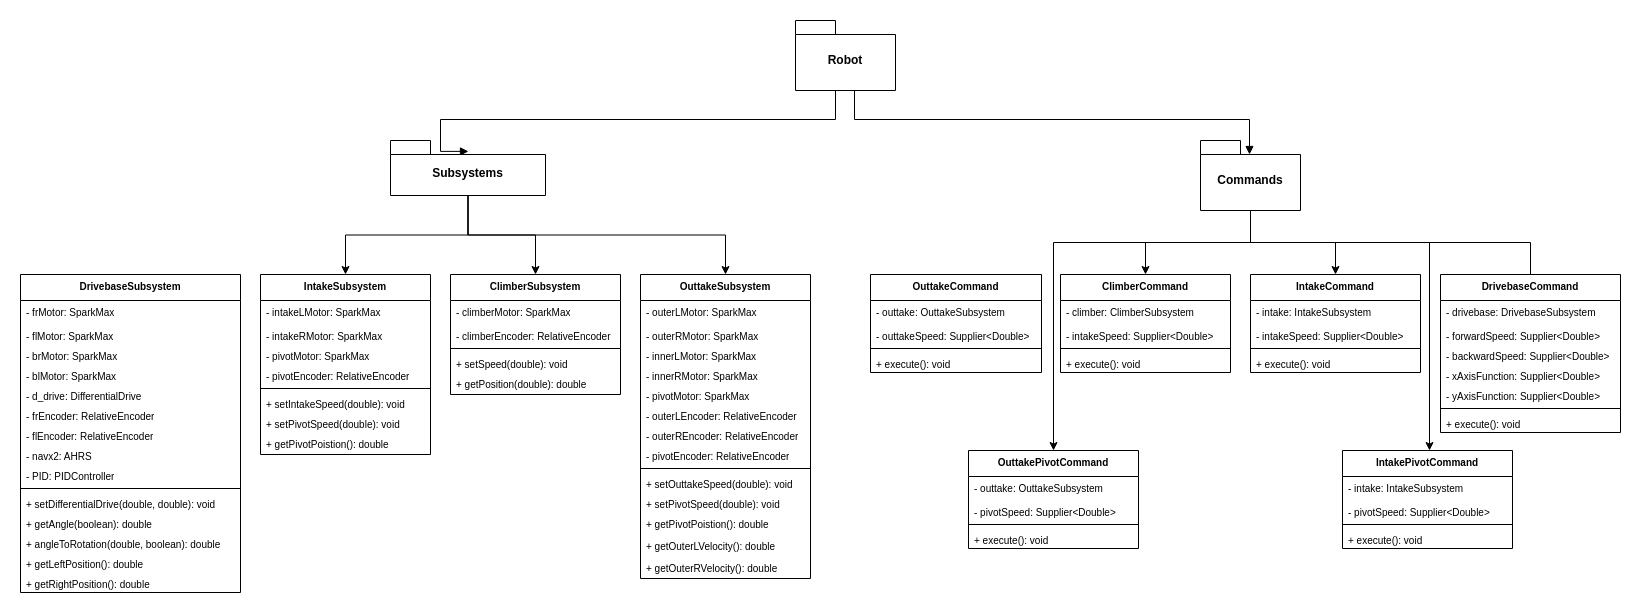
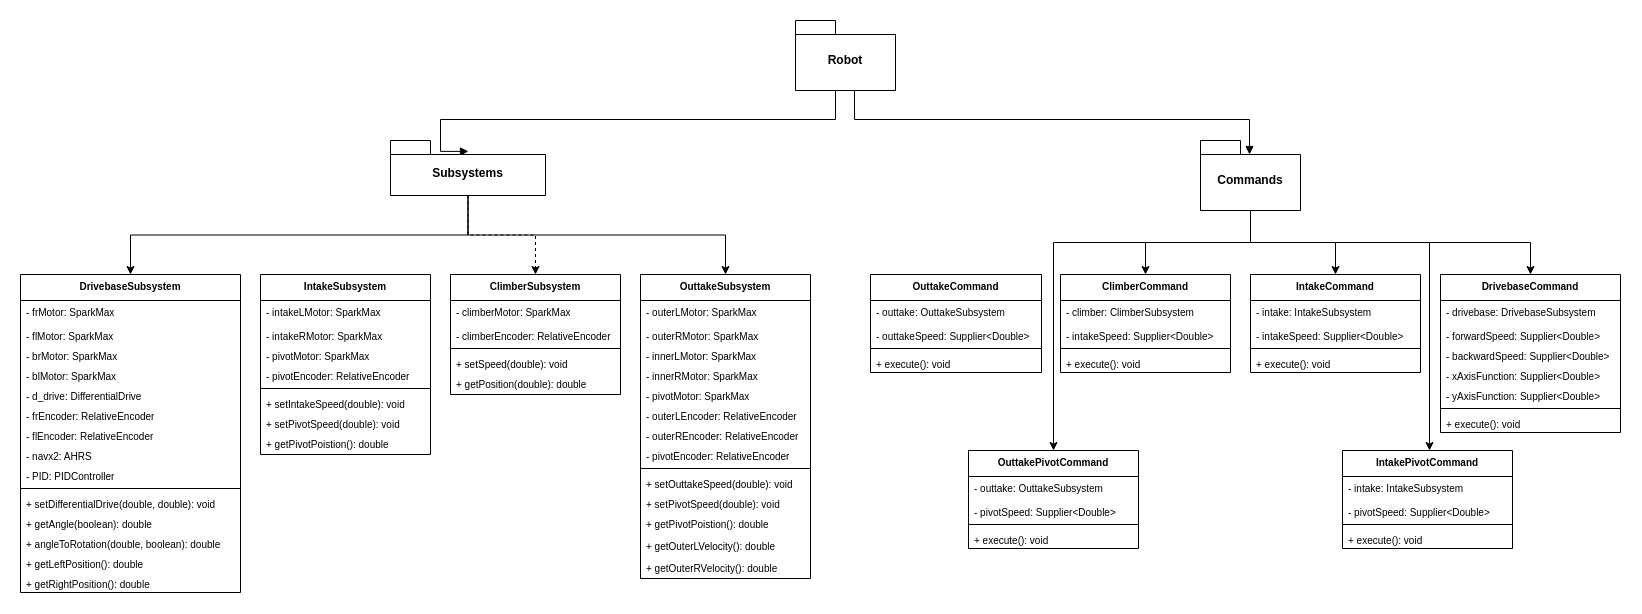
edge "Subsystems" -> "DrivebaseSubsystem": added
edge "Subsystems" -> "IntakeSubsystem": removed
edge "Subsystems" -> "ClimberSubsystem": style solid -> dashed
edge "Commands" -- "DrivebaseCommand": arrowhead none -> classic
